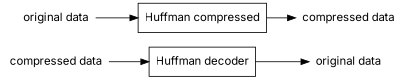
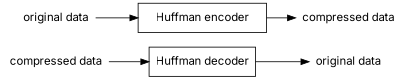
node "Huffman compressed": label "Huffman compressed" -> "Huffman encoder"
